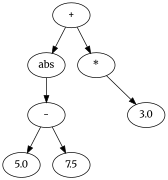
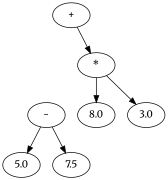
node "abs": removed
node "8.0": added
